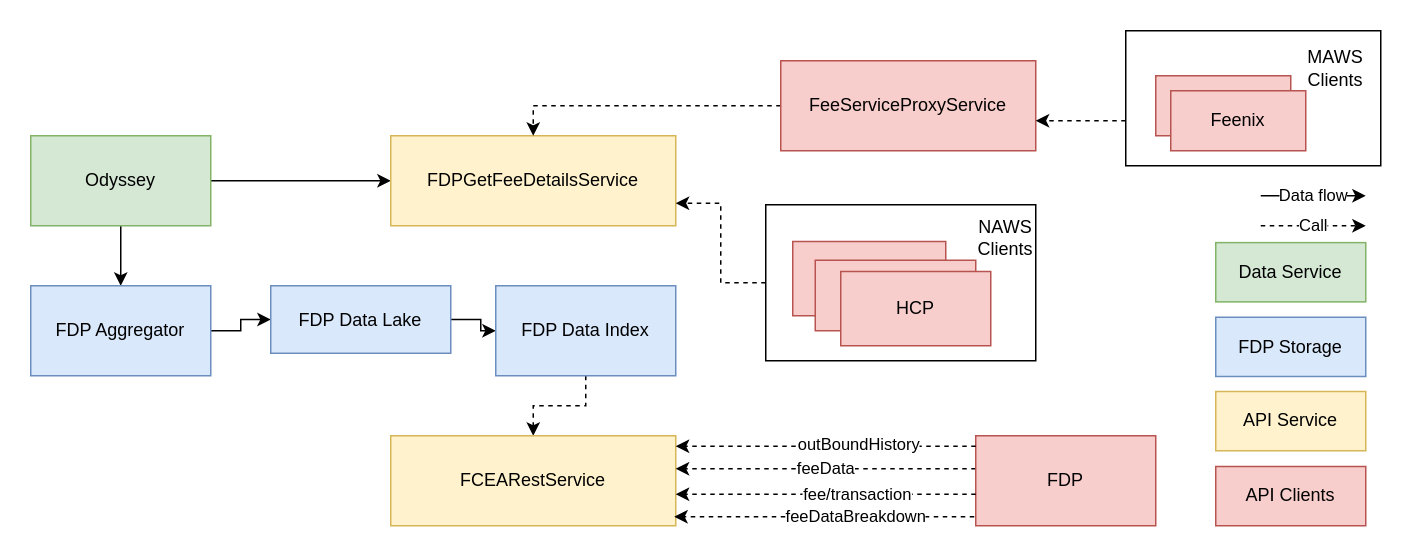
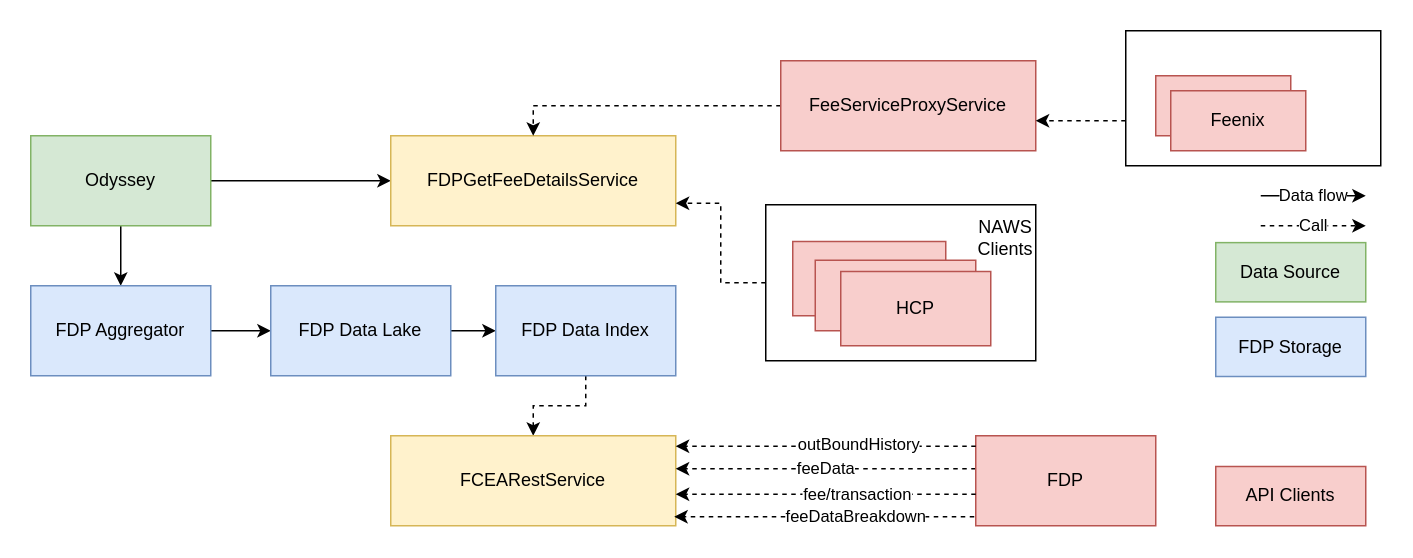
node "MAWS Clients": removed
node "Data Service": label "Data Service" -> "Data Source"
node "FDP Data Lake": size 180x68 -> 180x90
node "API Service": removed
